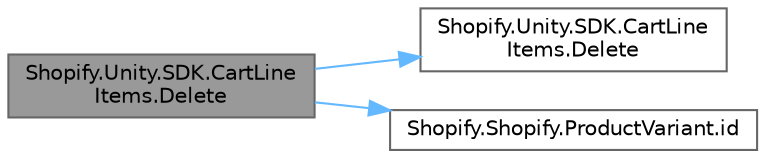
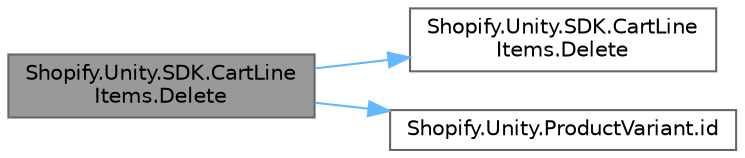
node "Shopify.Shopify.ProductVariant.id": label "Shopify.Shopify.ProductVariant.id" -> "Shopify.Unity.ProductVariant.id"
